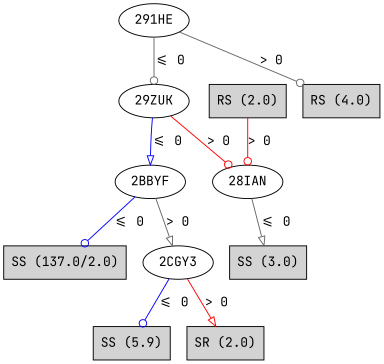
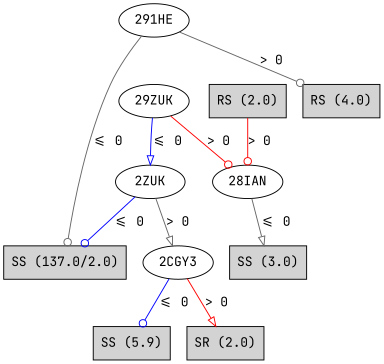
edge "291HE" -> "29ZUK": now "291HE" -> "SS (137.0/2.0)"
node "2BBYF": label "2BBYF" -> "2ZUK"
